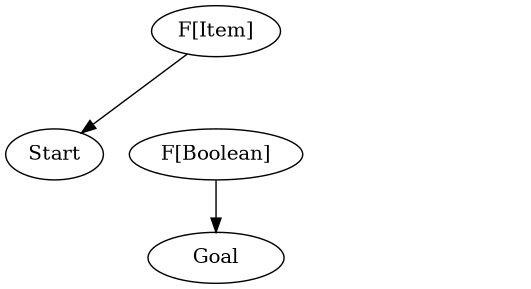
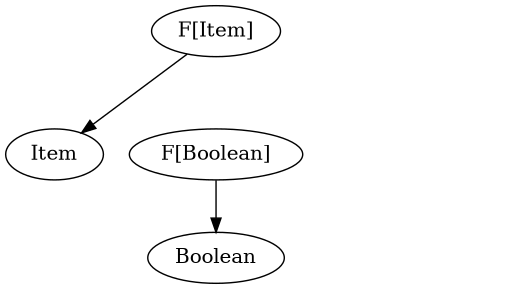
node "Start": label "Start" -> "Item"
node "Goal": label "Goal" -> "Boolean"
